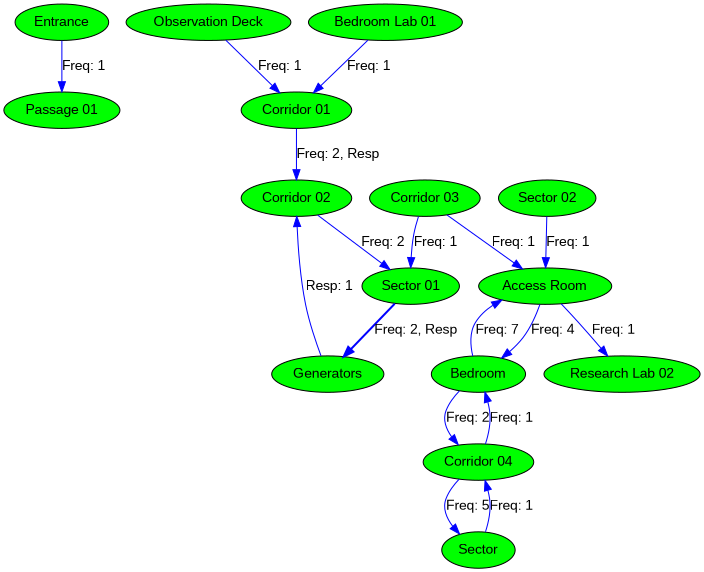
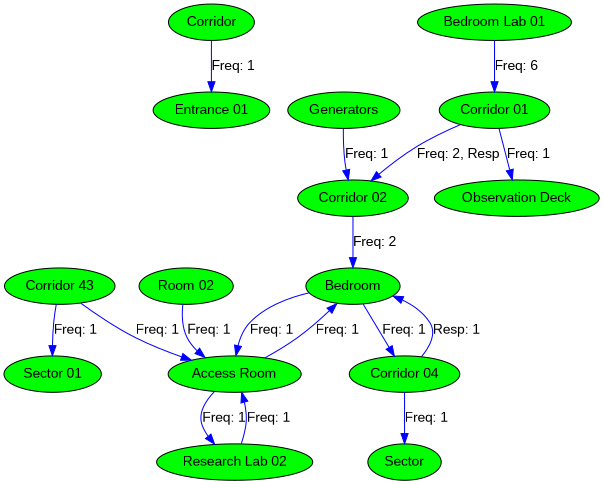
node "Entrance": label "Entrance" -> "Corridor"
edge "Observation Deck" -> "Corridor 01": reversed
edge "Bedroom Lab 01" -> "Corridor 01": label "Freq: 1" -> "Freq: 6"
node "Passage 01": label "Passage 01" -> "Entrance 01"
node "Corridor 03": label "Corridor 03" -> "Corridor 43"
node "Sector 02": label "Sector 02" -> "Room 02"
edge "Corridor 02" -> "Sector 01": now "Corridor 02" -> "Bedroom"
edge "Generators" -> "Corridor 02": label "Resp: 1" -> "Freq: 1"
edge "Sector 01" -> "Generators": removed, label "Freq: 2, Resp"
edge "Bedroom" -> "Access Room": label "Freq: 7" -> "Freq: 1"
edge "Access Room" -> "Bedroom": label "Freq: 4" -> "Freq: 1"
edge "Bedroom" -> "Corridor 04": label "Freq: 2" -> "Freq: 1"
edge "Corridor 04" -> "Bedroom": label "Freq: 1" -> "Resp: 1"
edge "Research Lab 02" -> "Access Room": added, label "Freq: 1"
edge "Corridor 04" -> "Sector": label "Freq: 5" -> "Freq: 1"
edge "Sector" -> "Corridor 04": removed, label "Freq: 1"
